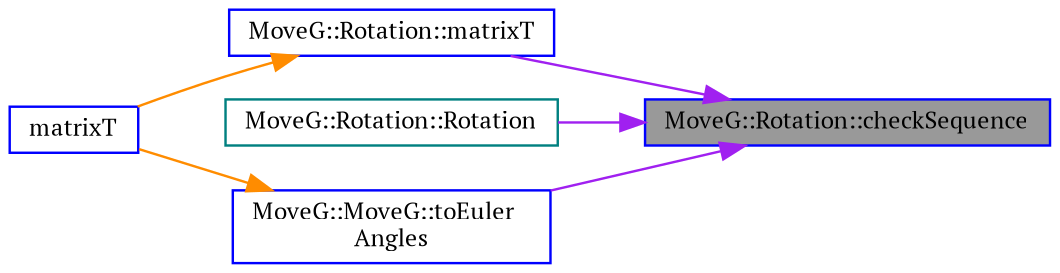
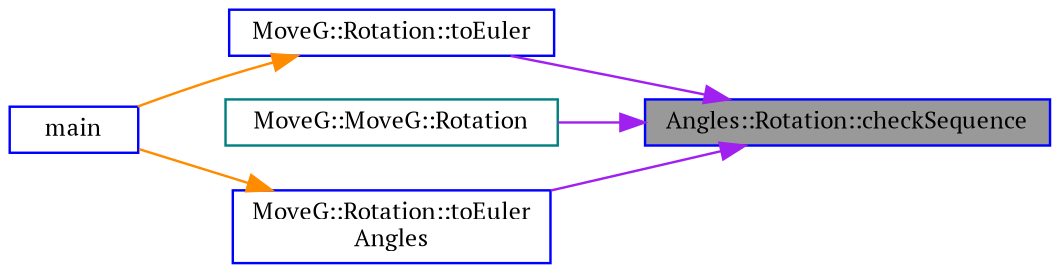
node "MoveG::Rotation::matrixT": label "MoveG::Rotation::matrixT" -> "MoveG::Rotation::toEuler"
node "MoveG::Rotation::Rotation": label "MoveG::Rotation::Rotation" -> "MoveG::MoveG::Rotation"
node "MoveG::Rotation::checkSequence": label "MoveG::Rotation::checkSequence" -> "Angles::Rotation::checkSequence"
node "matrixT": label "matrixT" -> "main"
node "MoveG::MoveG::toEuler Angles": label "MoveG::MoveG::toEuler Angles" -> "MoveG::Rotation::toEuler Angles"
